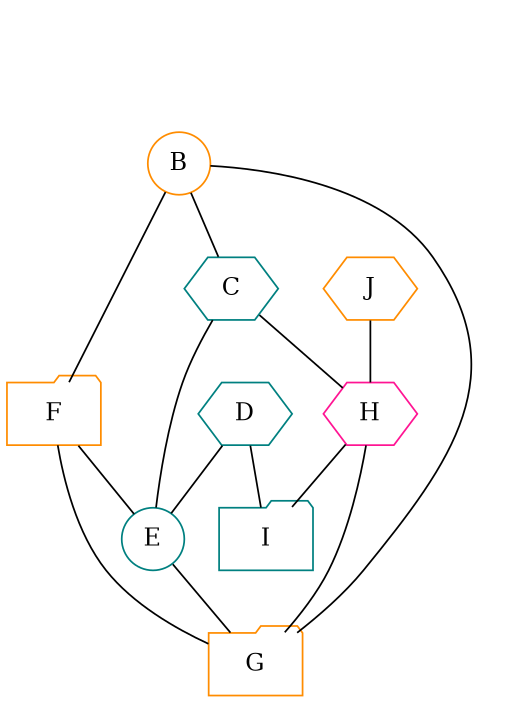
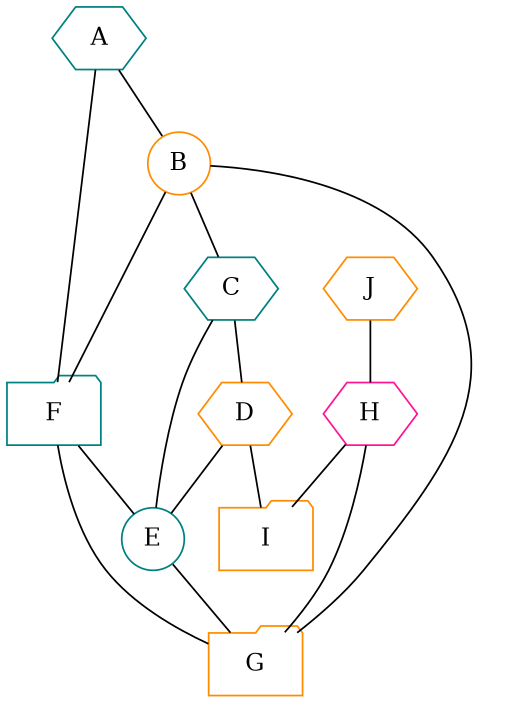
node "A": added
edge "C" -- "H": now "C" -- "D"
node "F": color darkorange -> teal
node "D": color teal -> darkorange
node "I": color teal -> darkorange
